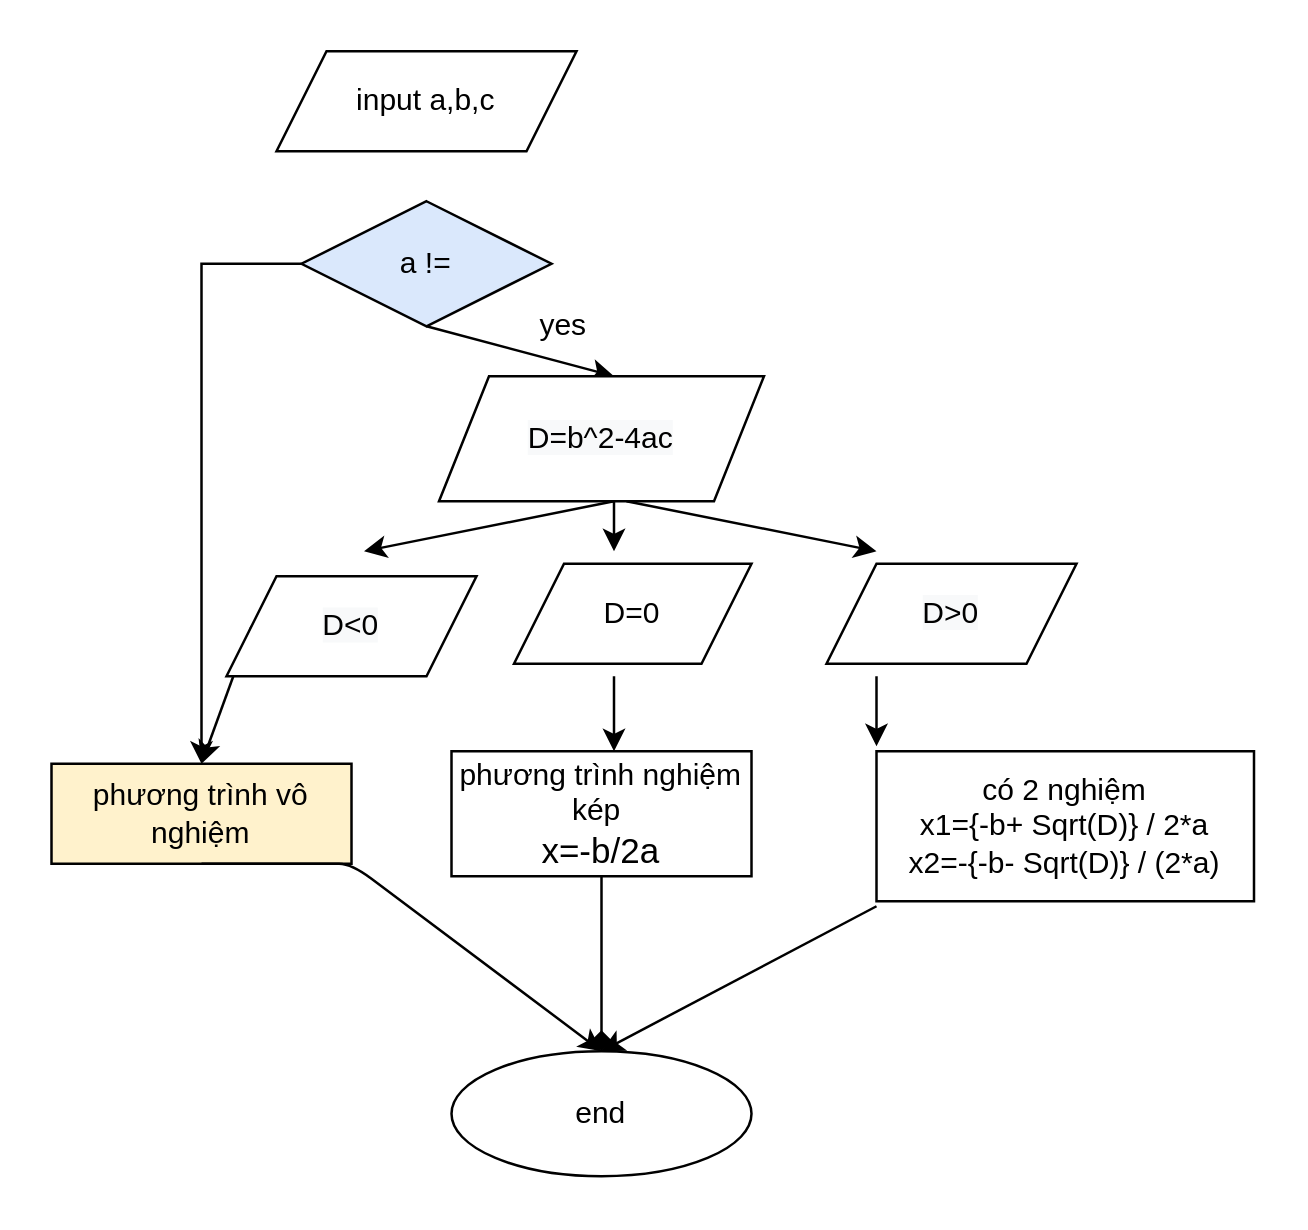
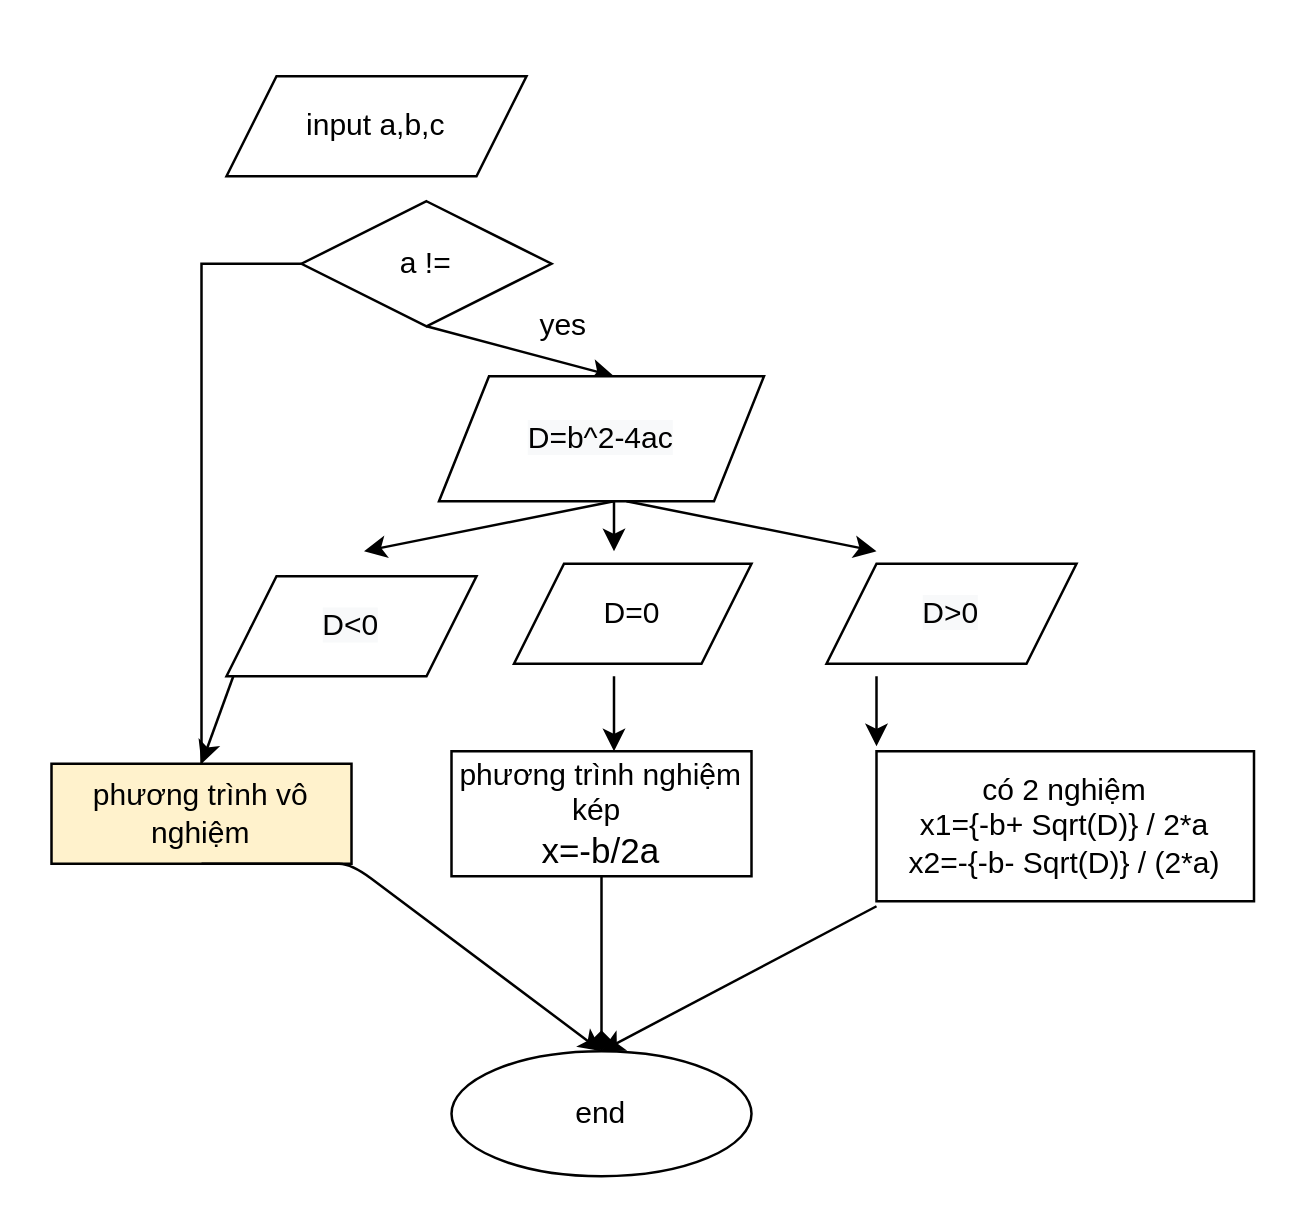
node "input a,b,c": moved (426, 101) -> (376, 126)
node "a !=": fillcolor #dae8fc -> #ffffff
edge "a !=" -> "phương trình vô nghiệm": arrowhead classic -> none
